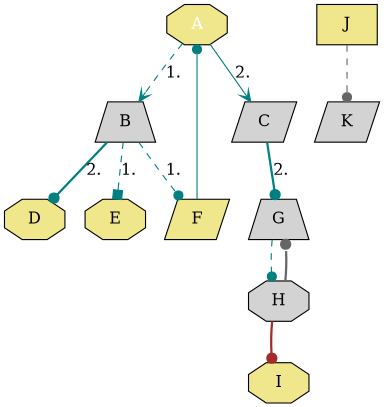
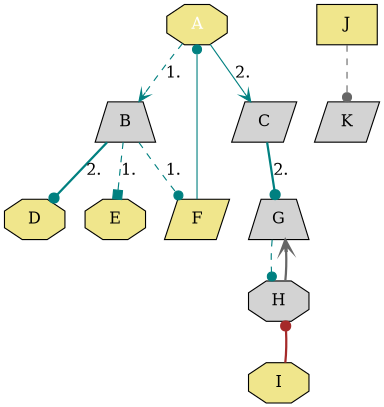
edge "H" -> "G": arrowhead dot -> vee
edge "H" -> "I": reversed
